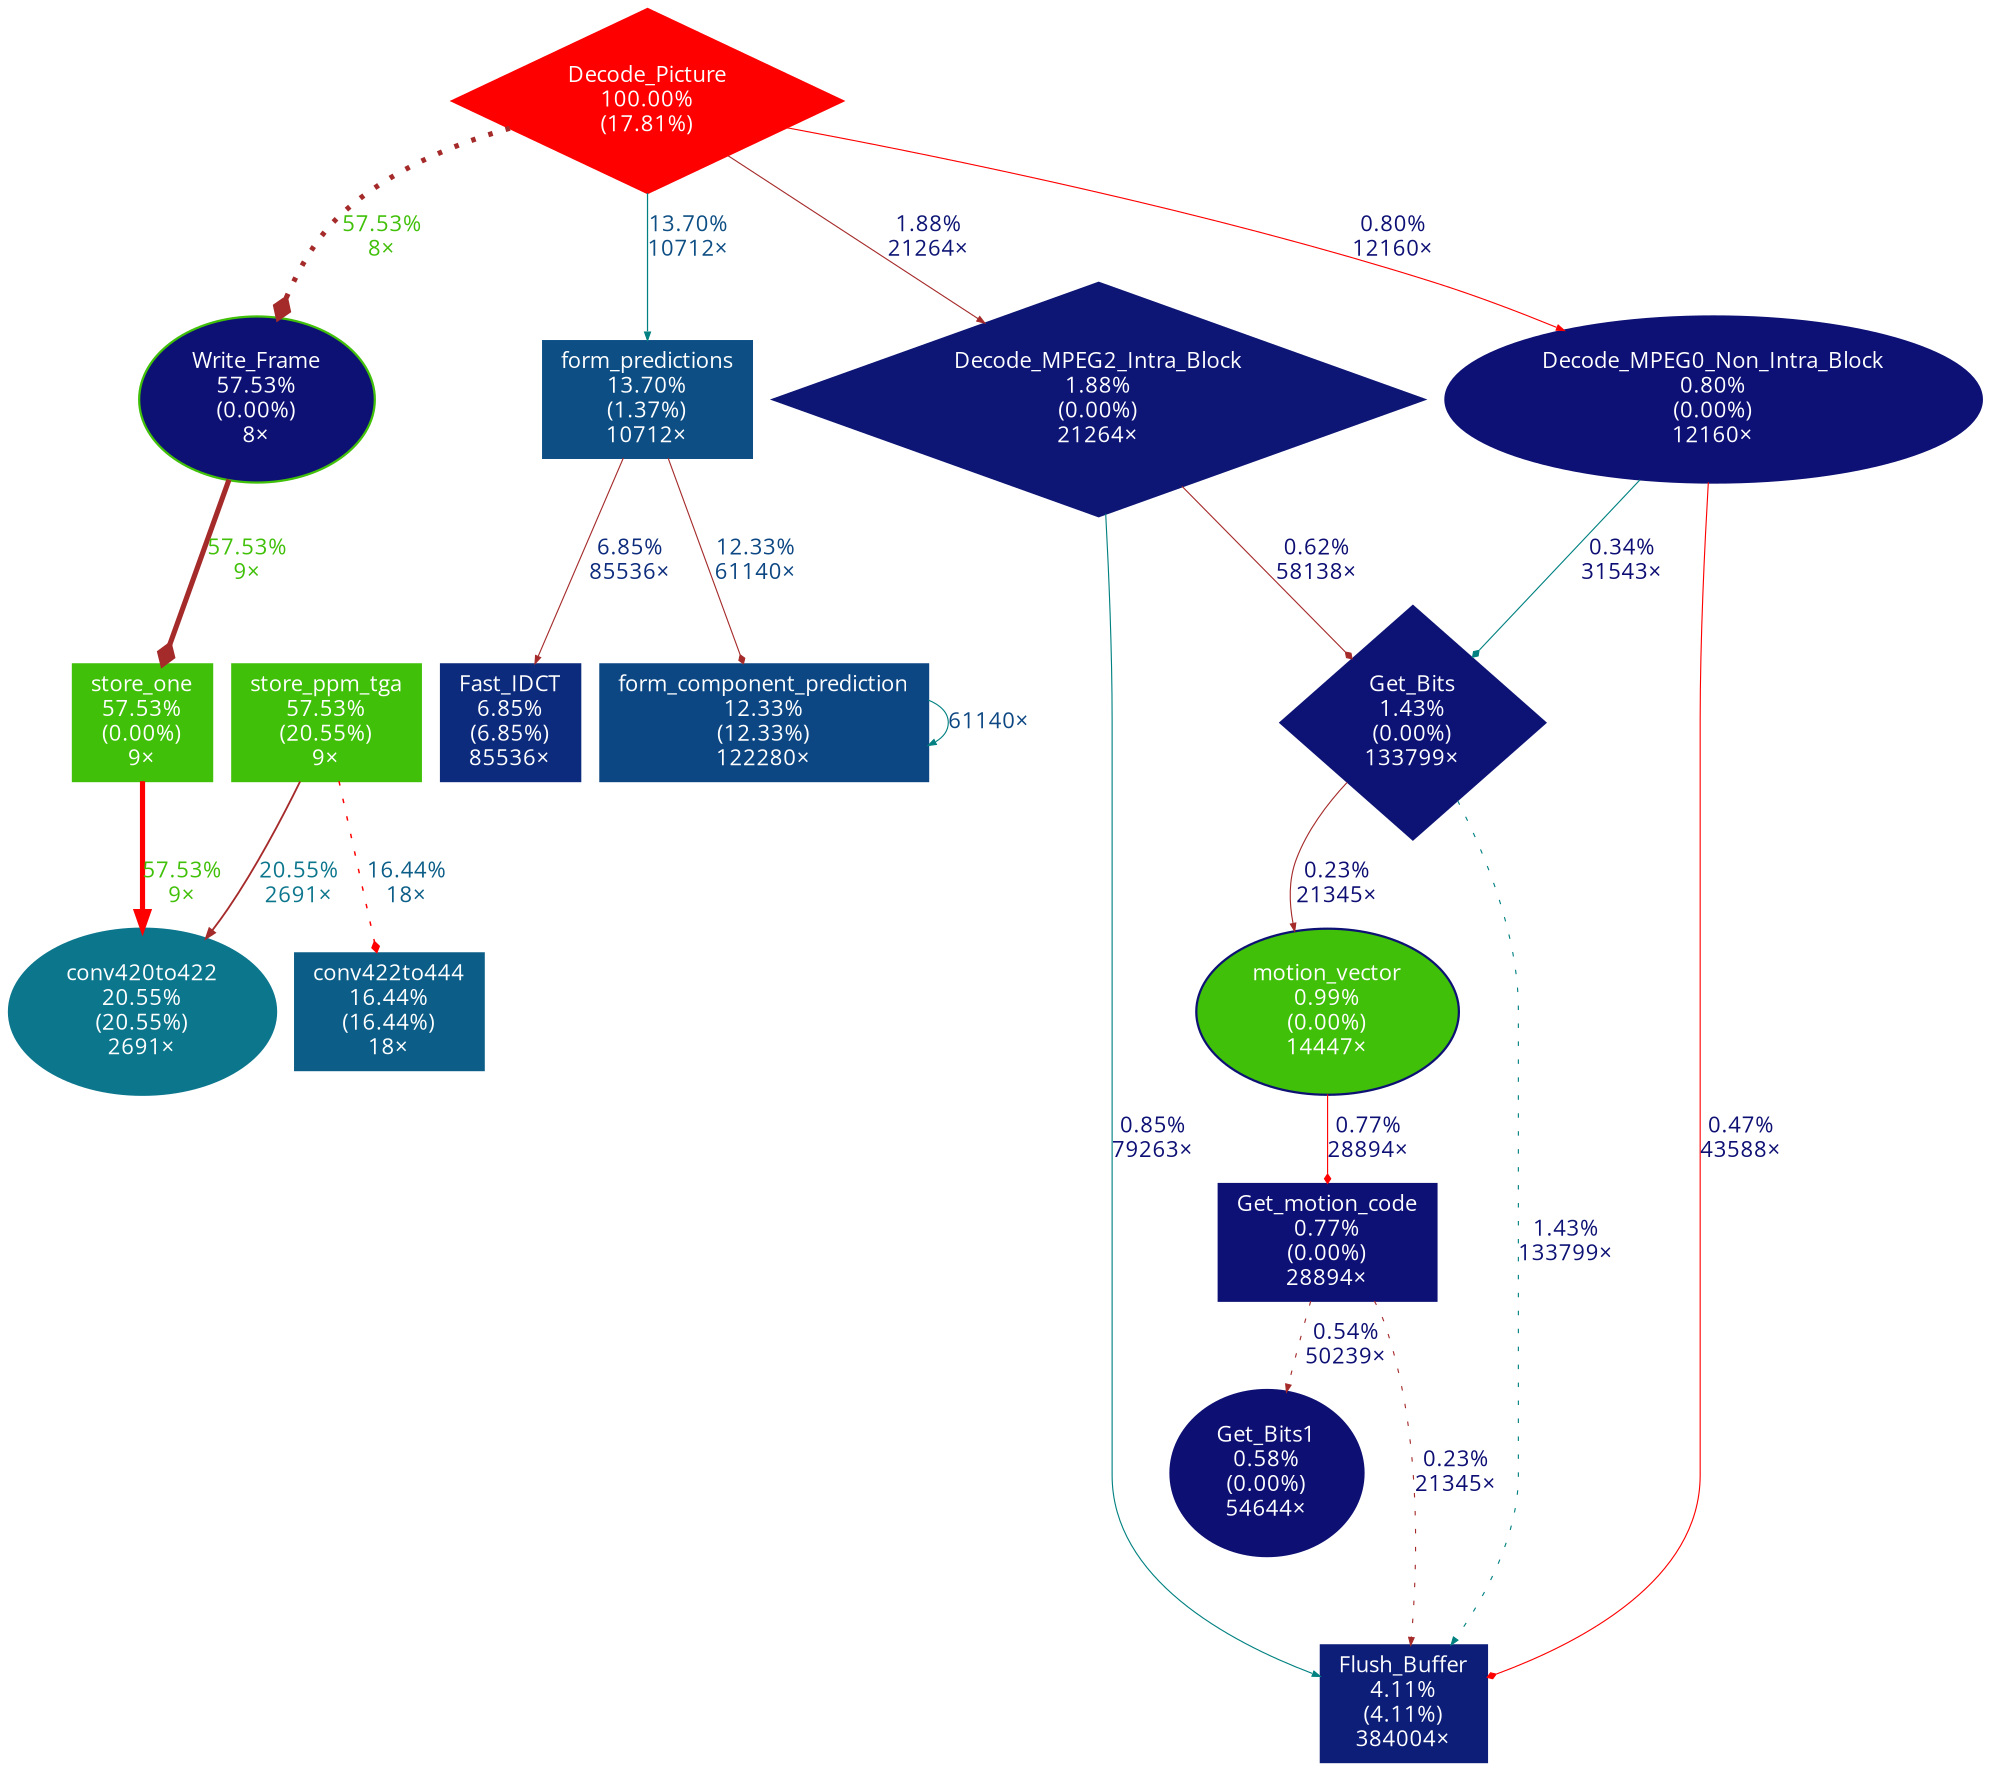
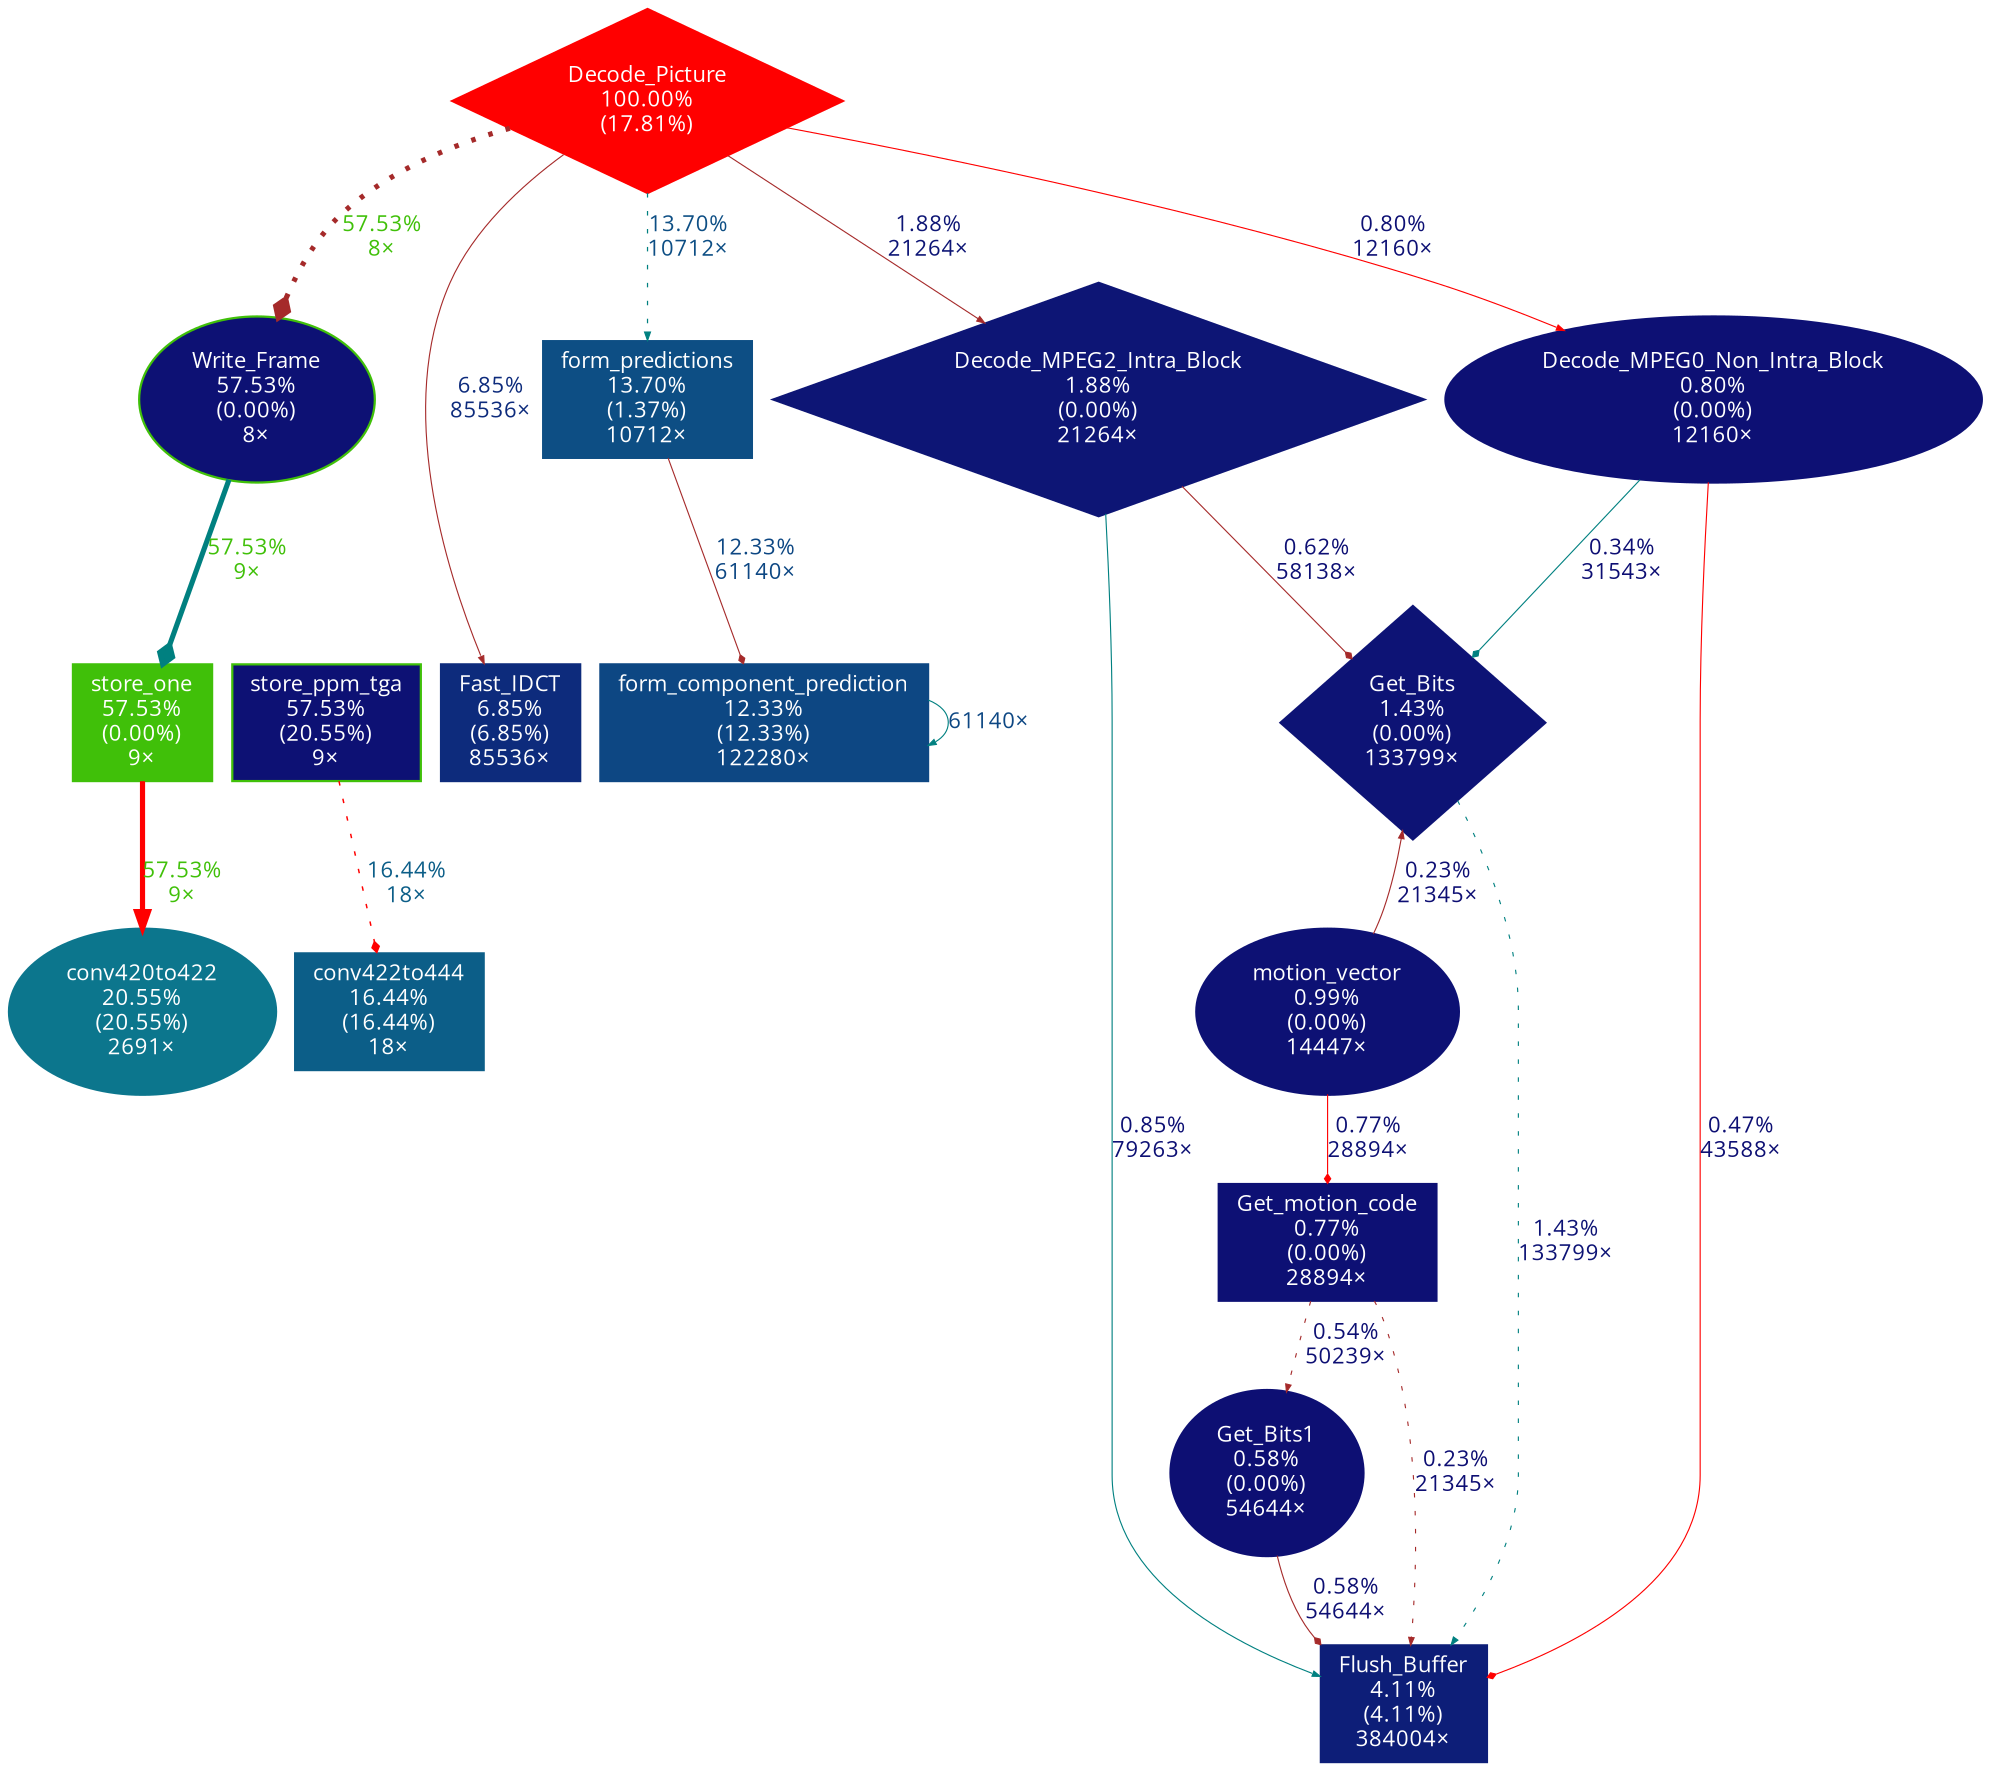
edge "Decode_Picture 100.00% (17.81%)" -> "form_predictions 13.70% (1.37%) 10712×": style solid -> dotted
edge "form_predictions 13.70% (1.37%) 10712×" -> "Fast_IDCT 6.85% (6.85%) 85536×": now "Decode_Picture 100.00% (17.81%)" -> "Fast_IDCT 6.85% (6.85%) 85536×"
edge "Write_Frame 57.53% (0.00%) 8×" -> "store_one 57.53% (0.00%) 9×": color brown -> teal
node "store_ppm_tga 57.53% (20.55%) 9×": fillcolor #40c009 -> #0d1174
edge "Get_Bits 1.43% (0.00%) 133799×" -> "motion_vector 0.99% (0.00%) 14447×": reversed
edge "store_ppm_tga 57.53% (20.55%) 9×" -> "conv420to422 20.55% (20.55%) 2691×": removed, label "20.55% 2691×"
node "motion_vector 0.99% (0.00%) 14447×": fillcolor #40c009 -> #0d1174
edge "Get_Bits1 0.58% (0.00%) 54644×" -> "Flush_Buffer 4.11% (4.11%) 384004×": added, label "0.58% 54644×"
